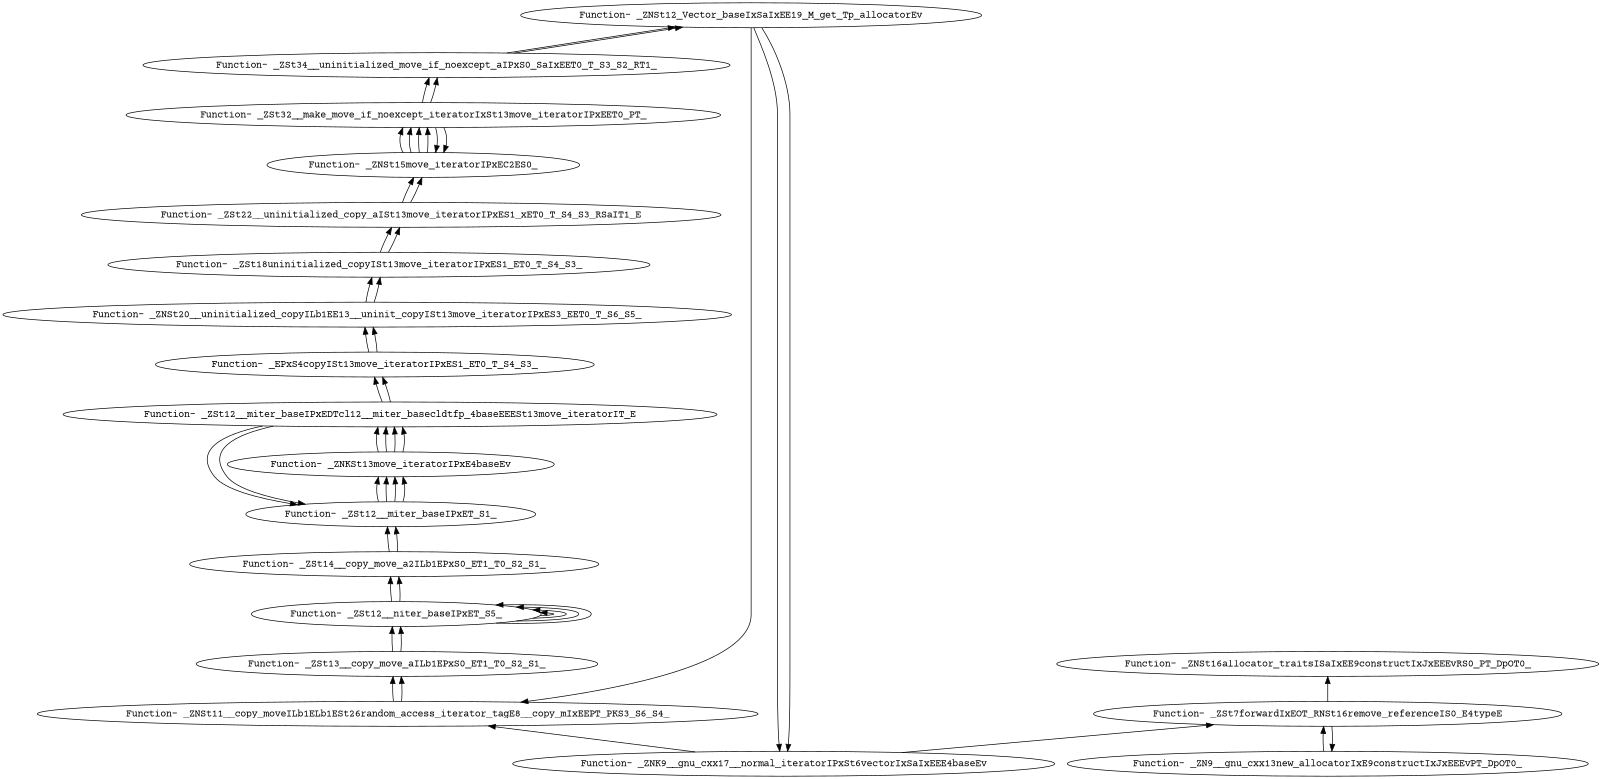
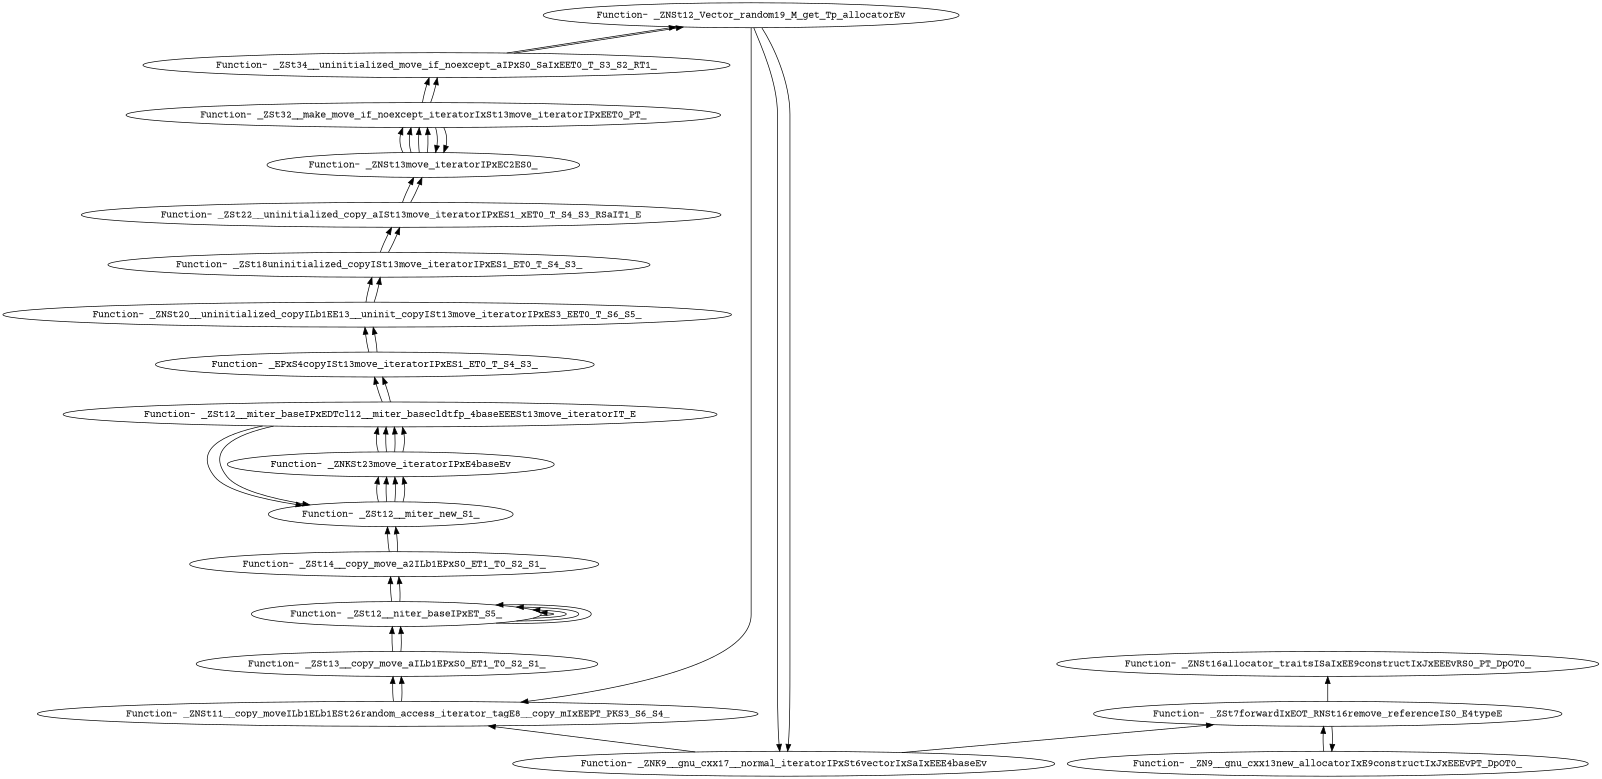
node "Function- _ZNSt12_Vector_baseIxSaIxEE19_M_get_Tp_allocatorEv": label "Function- _ZNSt12_Vector_baseIxSaIxEE19_M_get_Tp_allocatorEv" -> "Function- _ZNSt12_Vector_random19_M_get_Tp_allocatorEv"
node "Function- _ZNSt15move_iteratorIPxEC2ES0_": label "Function- _ZNSt15move_iteratorIPxEC2ES0_" -> "Function- _ZNSt13move_iteratorIPxEC2ES0_"
node "Function- _ZNKSt13move_iteratorIPxE4baseEv": label "Function- _ZNKSt13move_iteratorIPxE4baseEv" -> "Function- _ZNKSt23move_iteratorIPxE4baseEv"
node "Function- _ZSt12__miter_baseIPxET_S1_": label "Function- _ZSt12__miter_baseIPxET_S1_" -> "Function- _ZSt12__miter_new_S1_"
